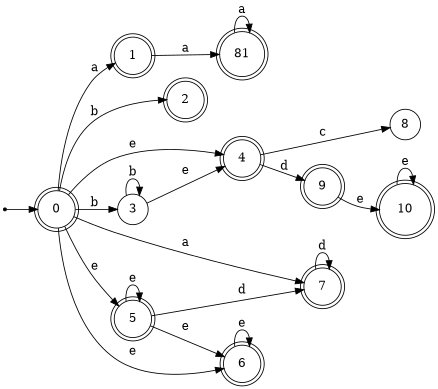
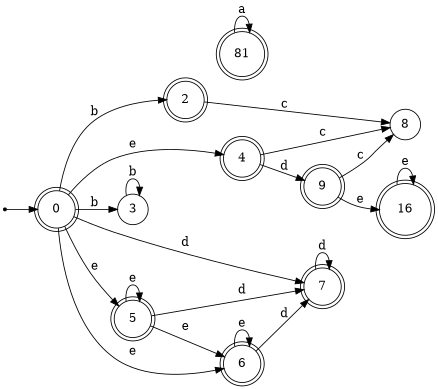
node "1": removed
edge "2" -> "8": added, label "c"
edge "9" -> "8": added, label "c"
edge "3" -> "4": removed, label "e"
node "10": label "10" -> "16"
edge "0" -> "7": label "a" -> "d"
edge "6" -> "7": added, label "d"
